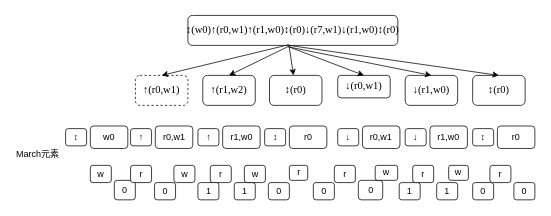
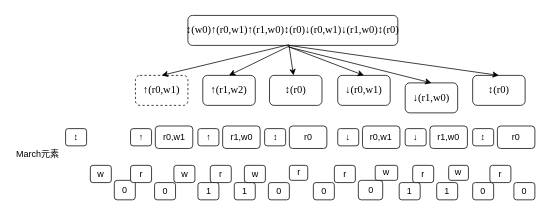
node "↕(w0)↑(r0,w1)↑(r1,w0)↕(r0)↓(r7,w1)↓(r1,w0)↕(r0)": label "↕(w0)↑(r0,w1)↑(r1,w0)↕(r0)↓(r7,w1)↓(r1,w0)↕(r0)" -> "↕(w0)↑(r0,w1)↑(r1,w0)↕(r0)↓(r0,w1)↓(r1,w0)↕(r0)"
node "↓(r0,w1)": size 53x23 -> 53x30
node "↓(r1,w0)": moved (432, 90) -> (432, 98)
node "w0": removed
